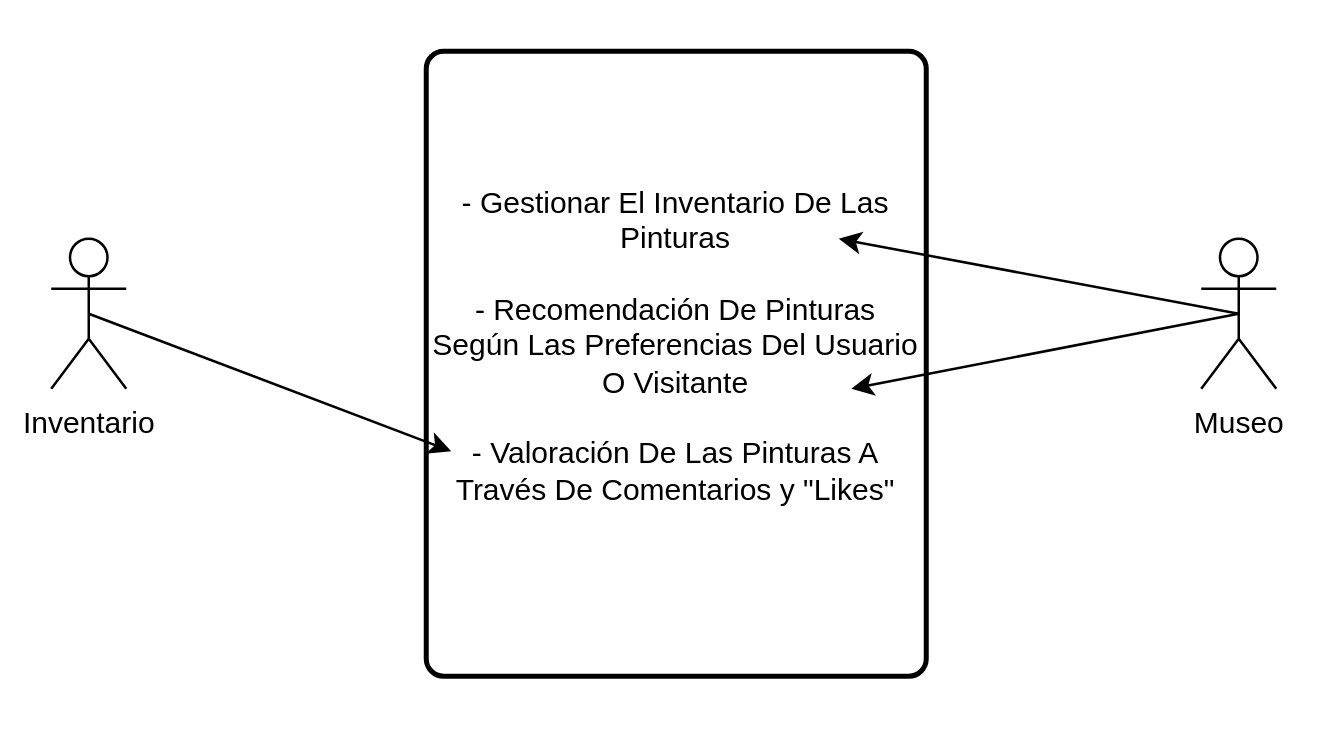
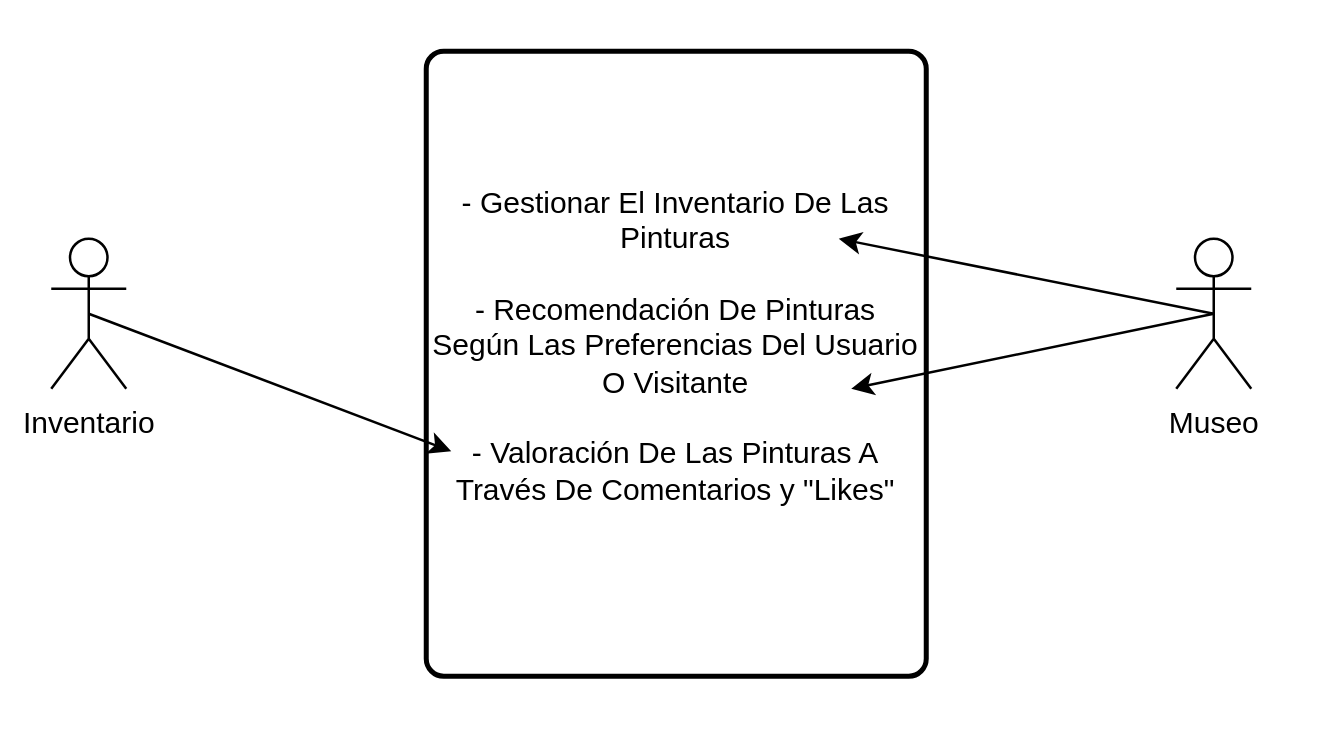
node "Museo": moved (1239, 314) -> (1214, 314)
